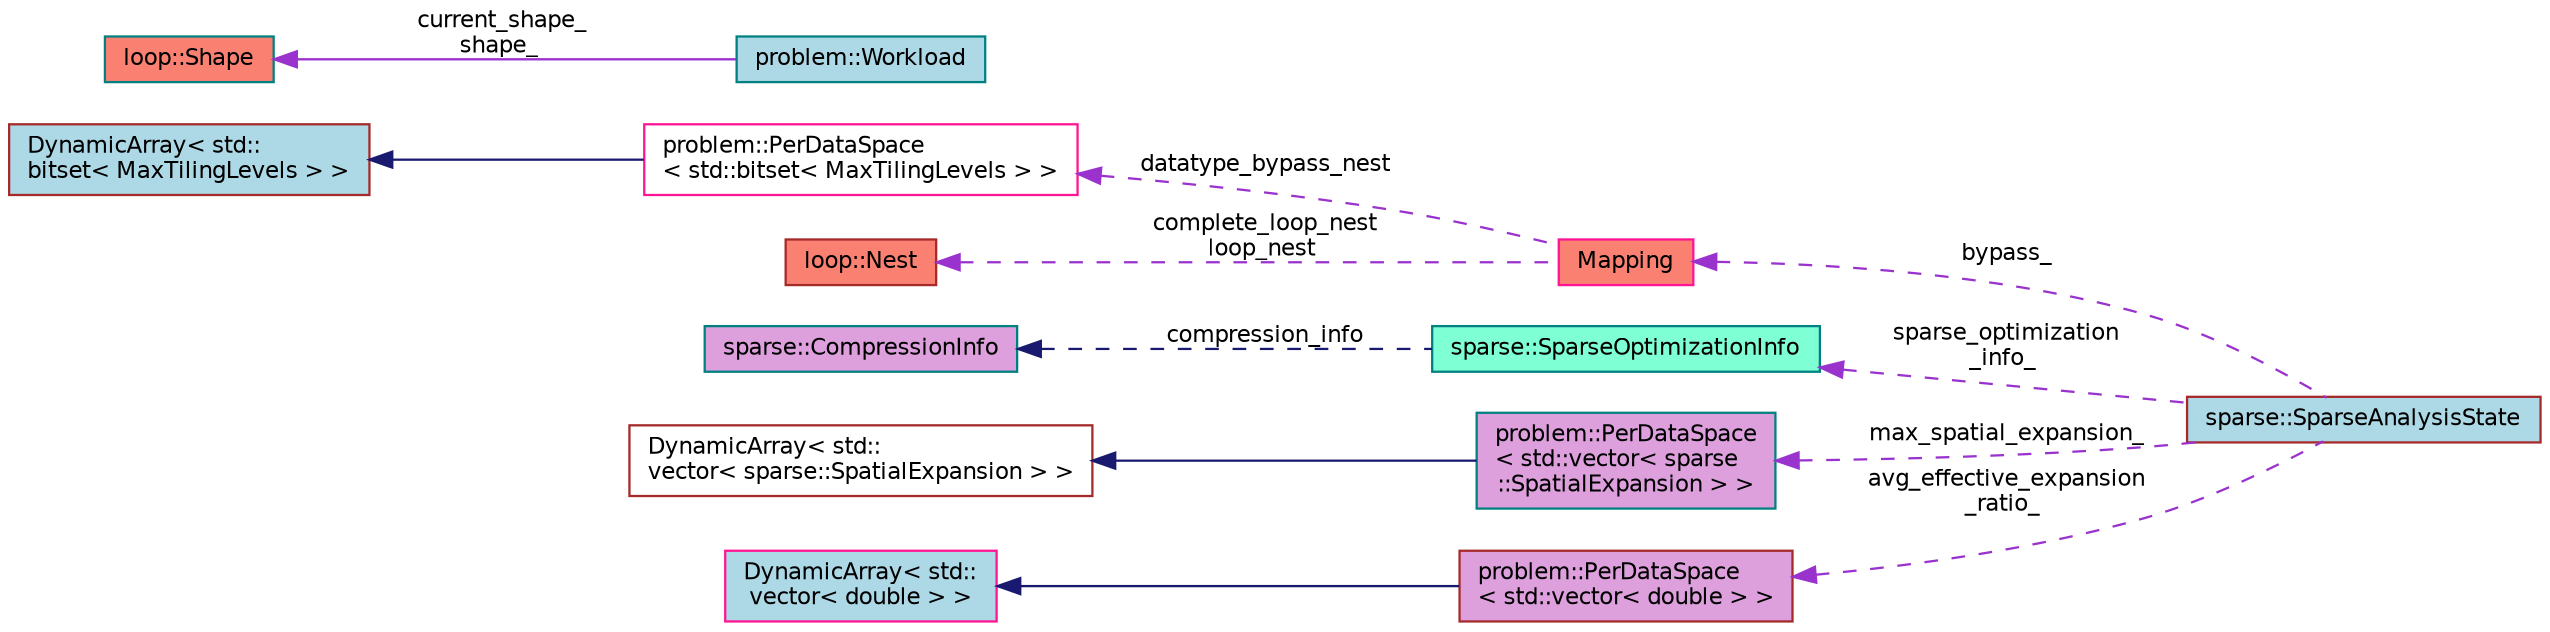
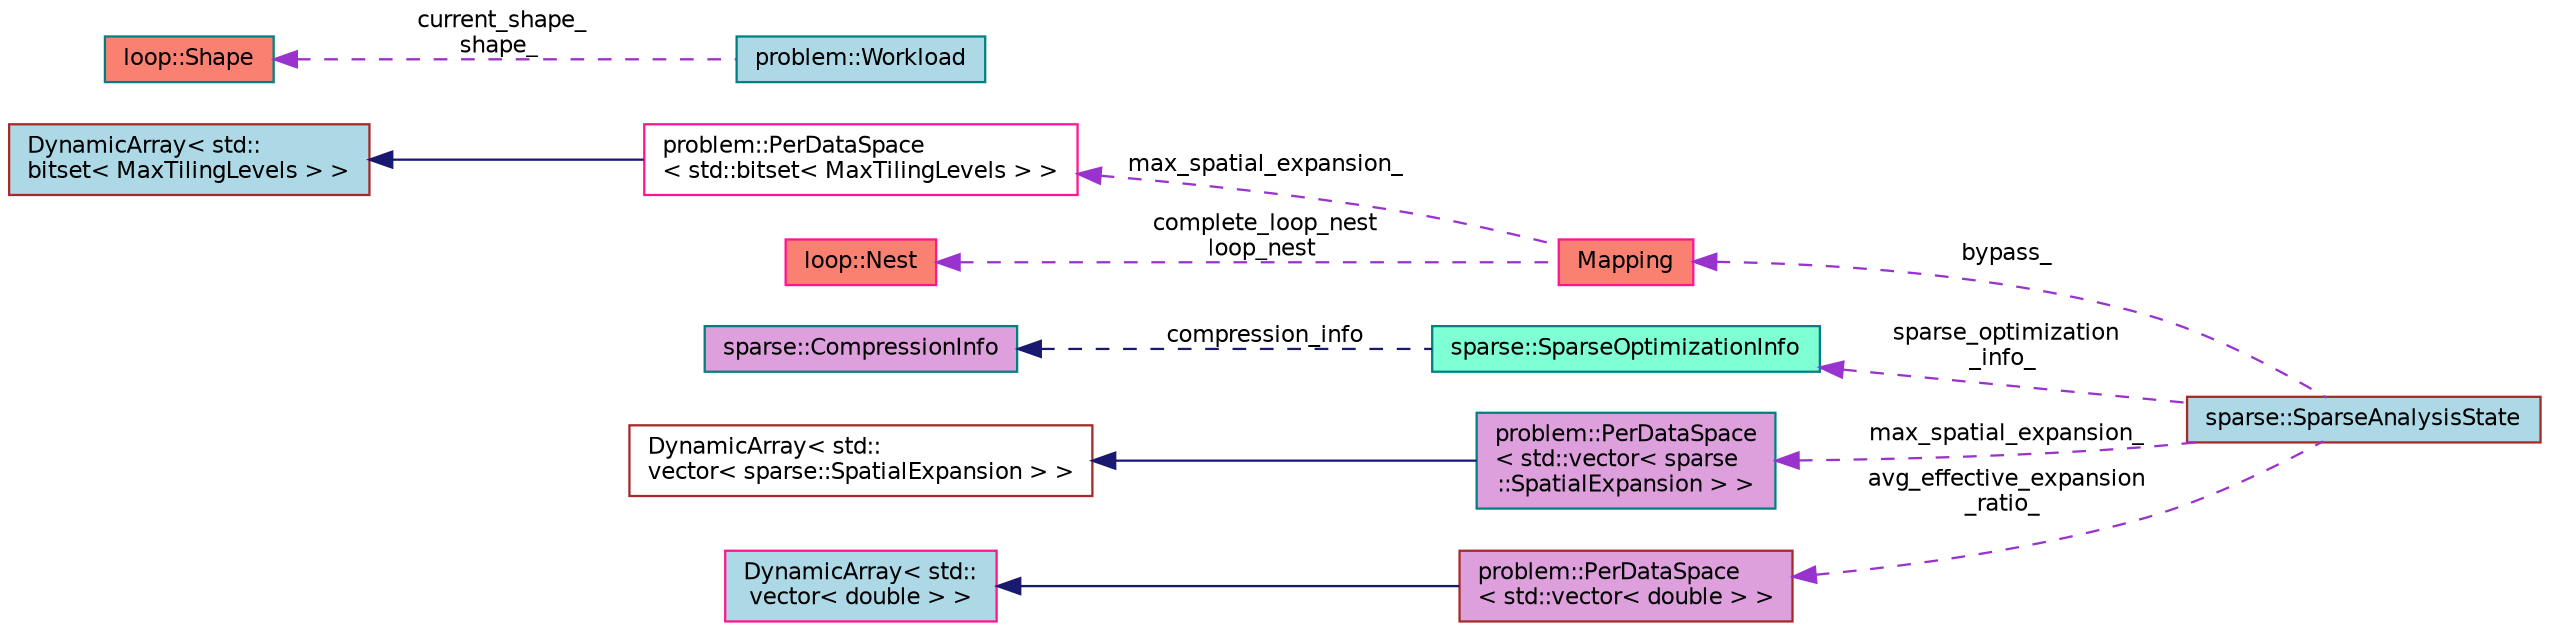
edge "problem::Workload" -> "loop::Shape": style solid -> dashed
edge "Mapping" -> "problem::PerDataSpace < std::bitset< MaxTilingLevels > >": label " datatype_bypass_nest" -> " max_spatial_expansion_"
node "loop::Nest": color brown -> deeppink
